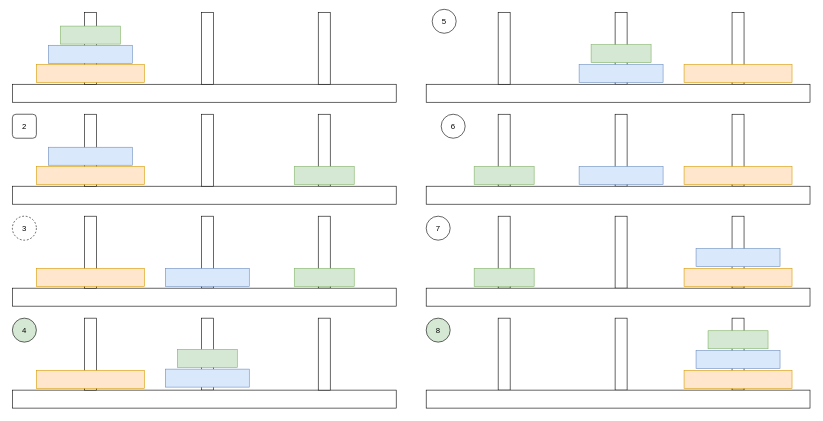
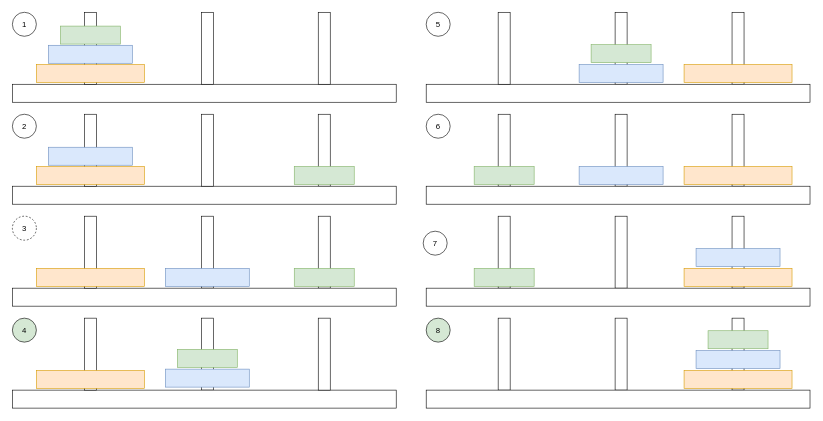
node "5": moved (444, 21) -> (438, 24)
node "1": added
node "2": shape rounded rectangle -> ellipse
node "6": moved (453, 126) -> (438, 126)
node "7": moved (438, 228) -> (435, 243)
